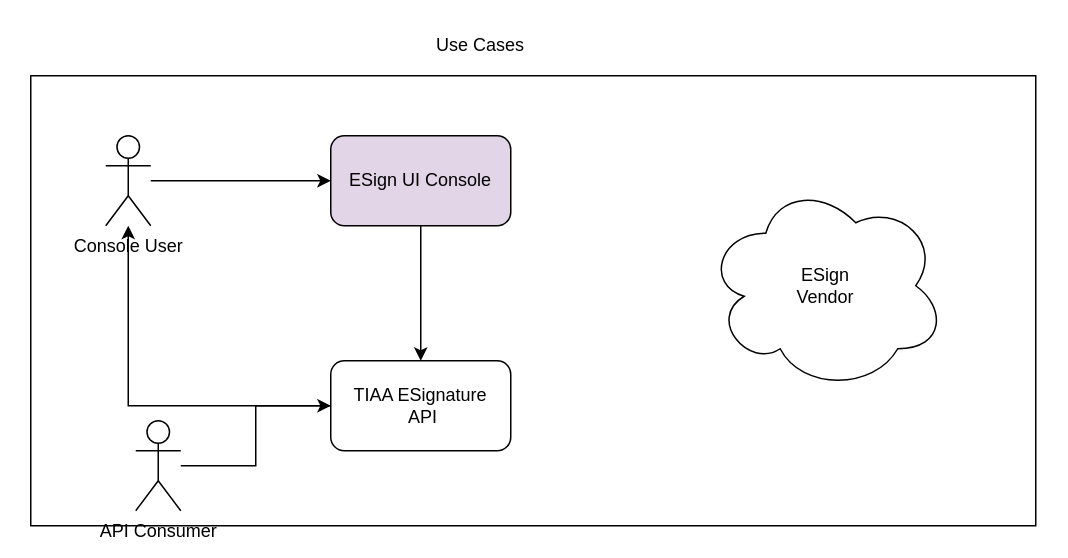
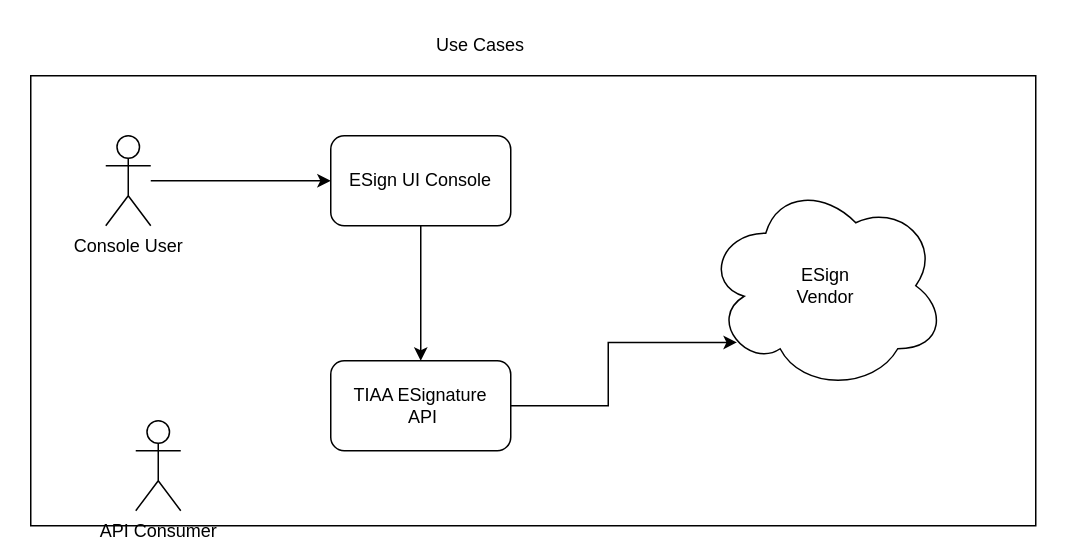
node "ESign UI Console": fillcolor #e1d5e7 -> #ffffff
edge "TIAA ESignature API" -> "Console User": now "TIAA ESignature API" -> "ESign Vendor"
edge "API Consumer" -> "TIAA ESignature API": removed
